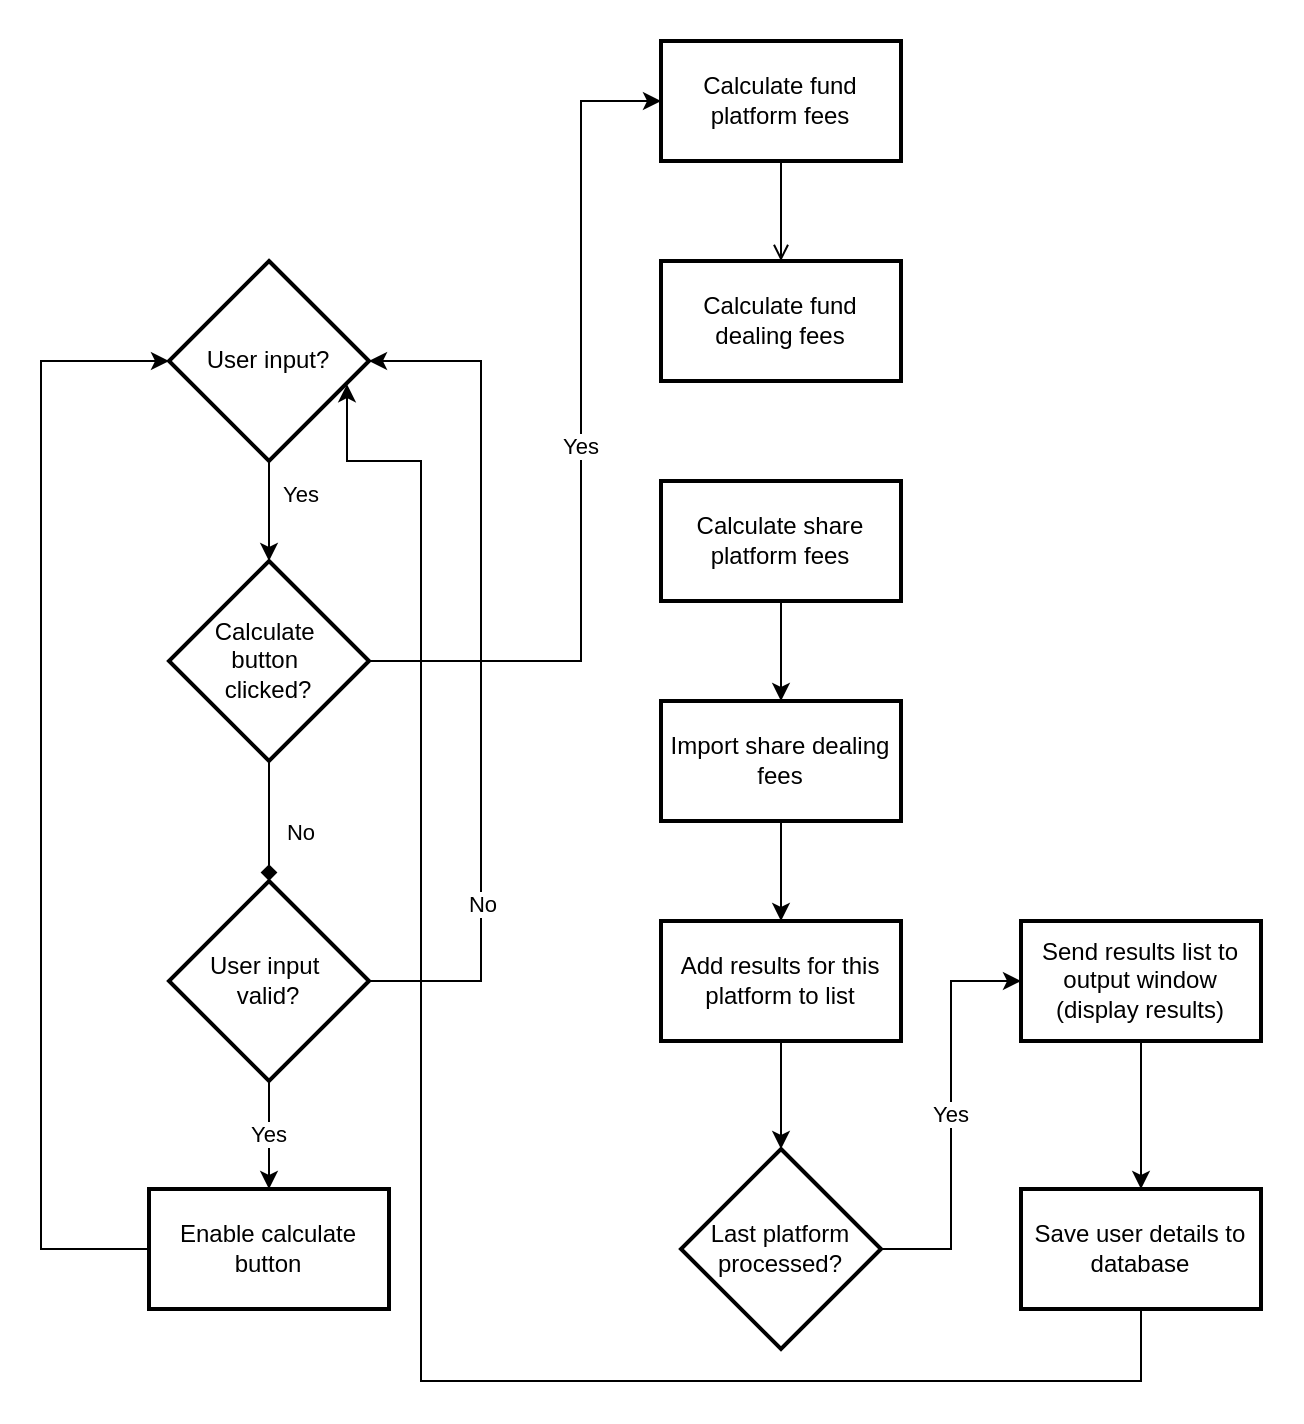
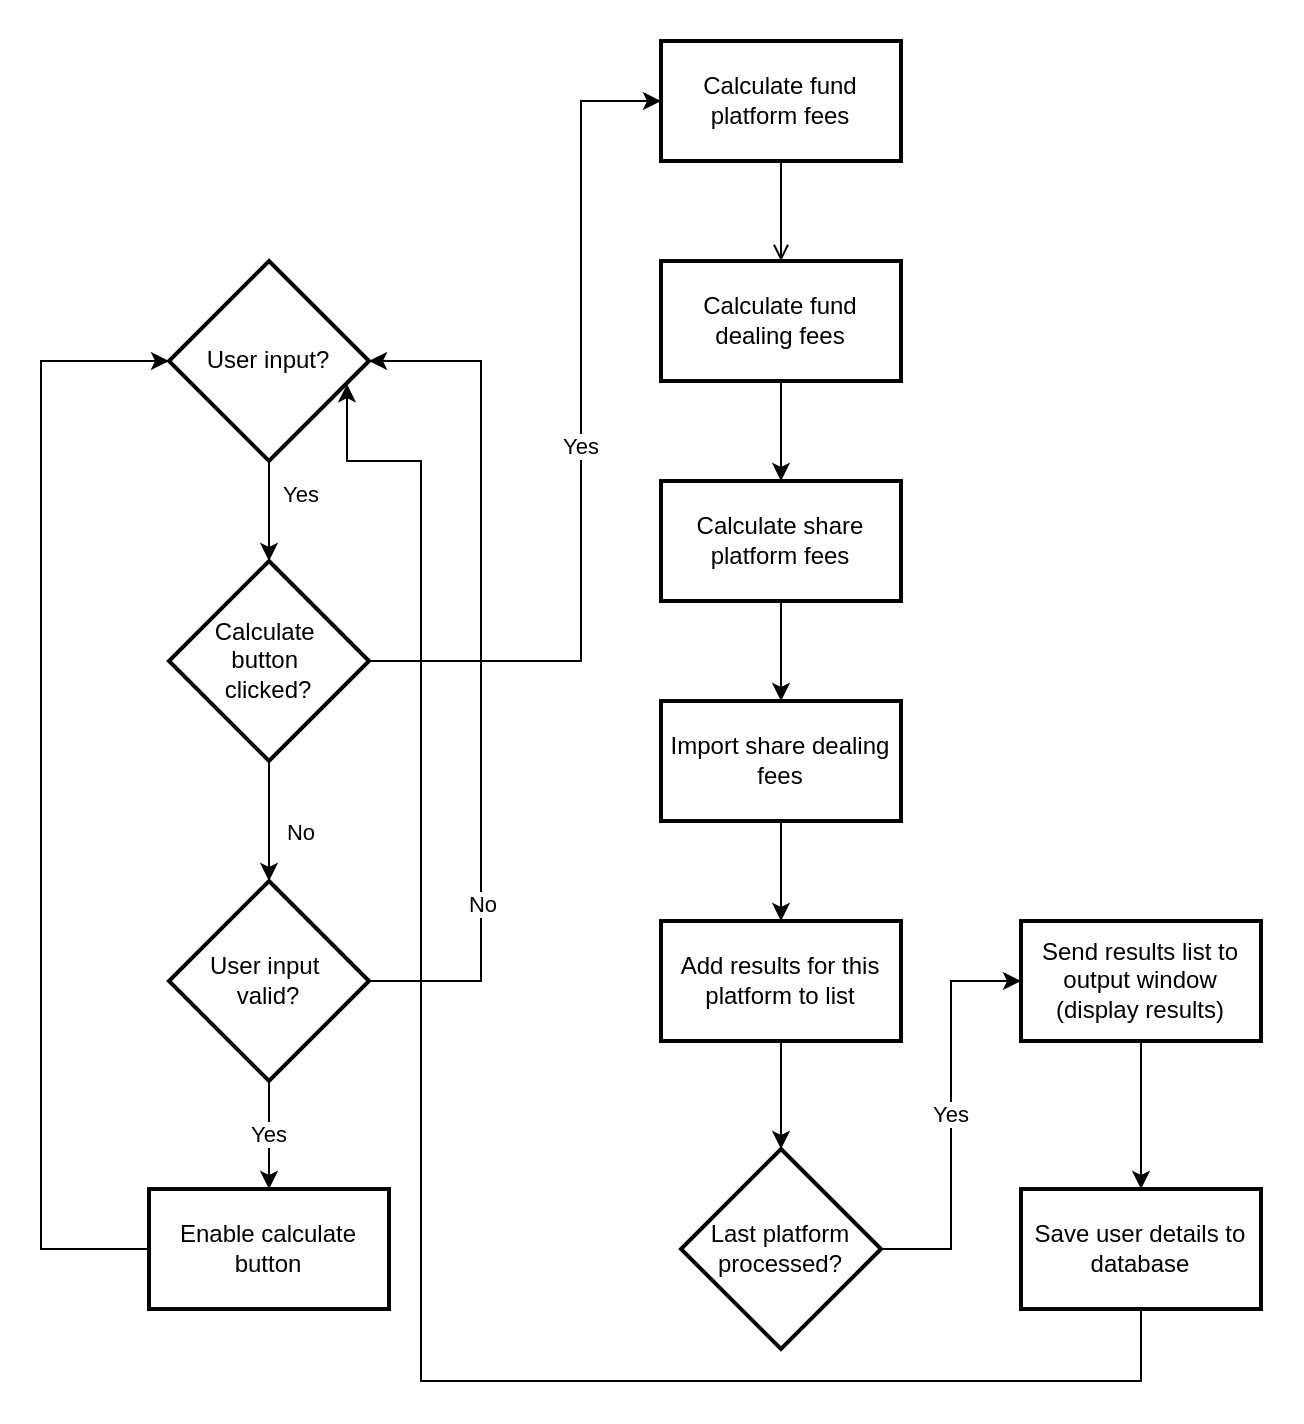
edge "Calculate fund dealing fees" -> "Calculate share platform fees": added
edge "Calculate button clicked?" -> "User input valid?": arrowhead diamond -> classic
